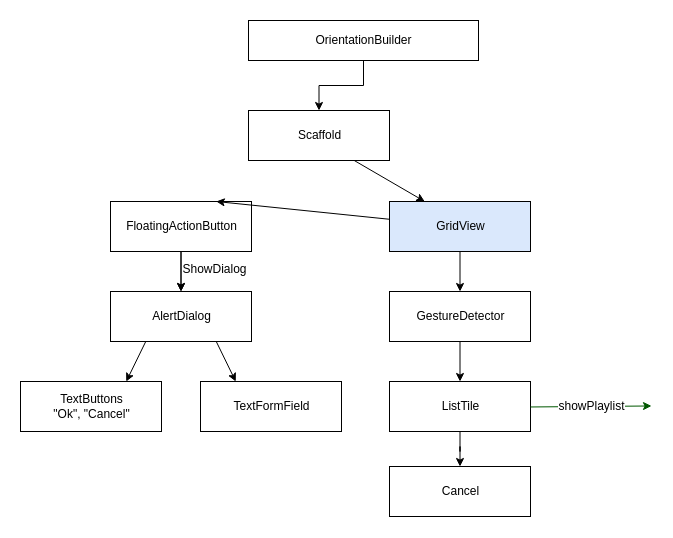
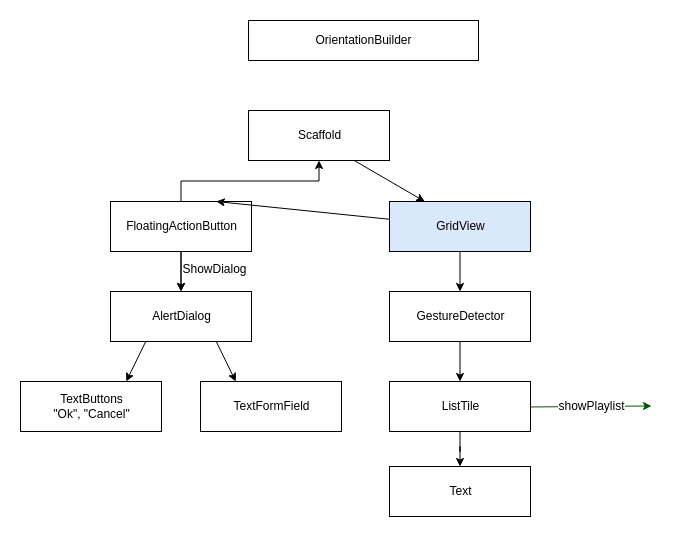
edge "OrientationBuilder" -> "Scaffold": now "FloatingActionButton" -> "Scaffold"
node "Cancel": label "Cancel" -> "Text"
